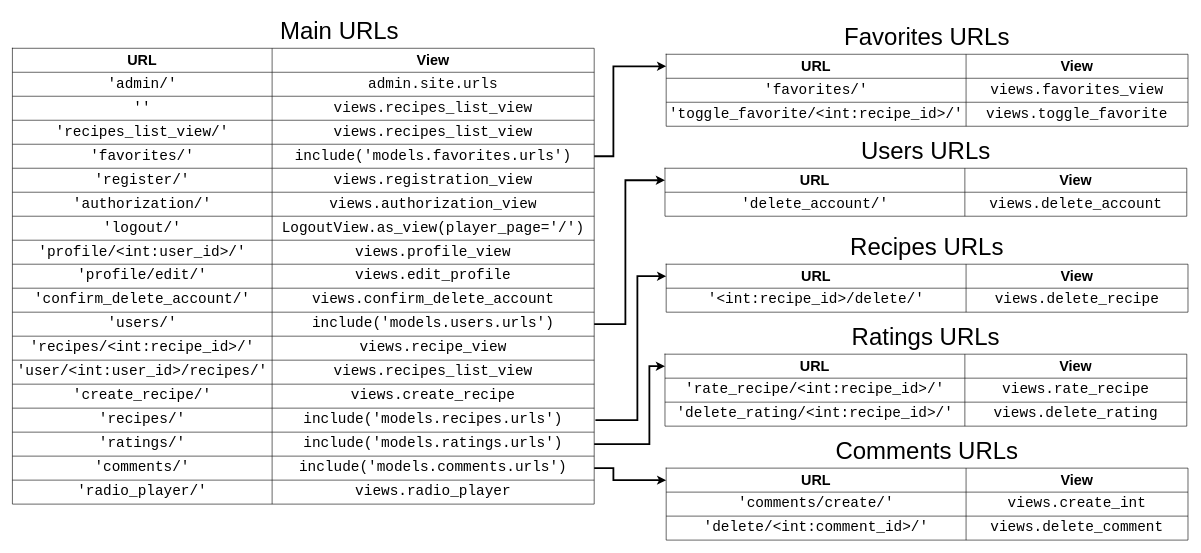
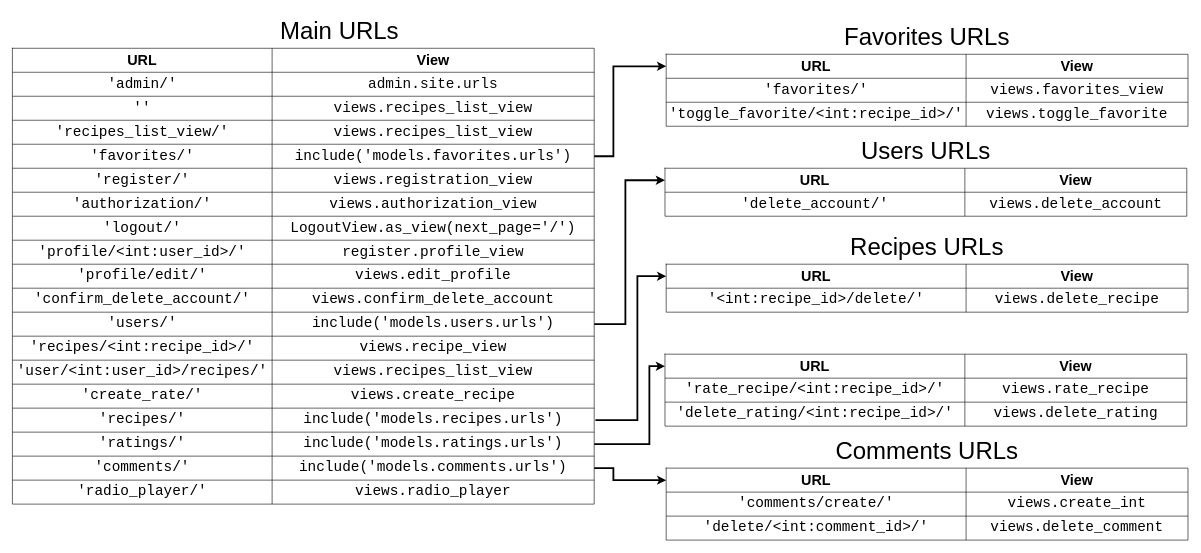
node "LogoutView.as_view(player_page='/')": label "LogoutView.as_view(player_page='/')" -> "LogoutView.as_view(next_page='/')"
node "views.profile_view": label "views.profile_view" -> "register.profile_view"
node "Ratings URLs": removed
node "'create_recipe/'": label "'create_recipe/'" -> "'create_rate/'"
